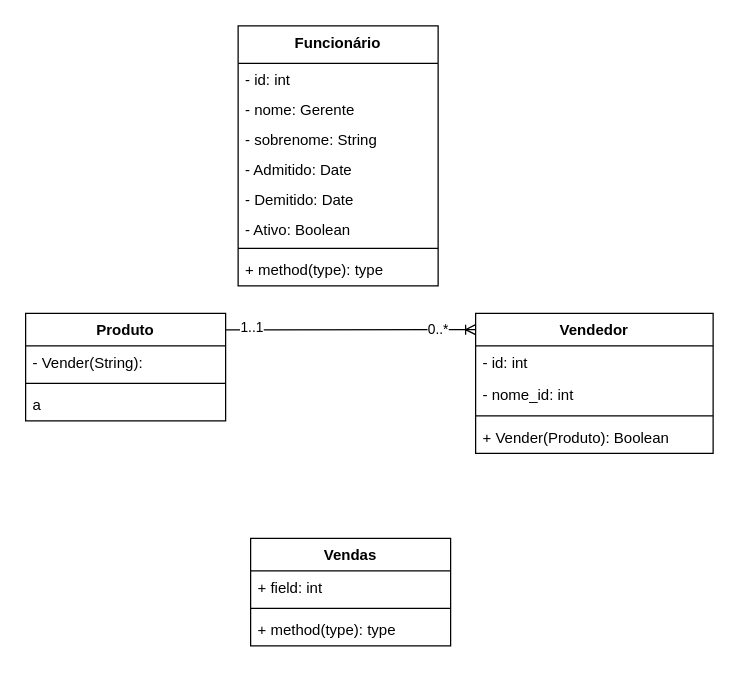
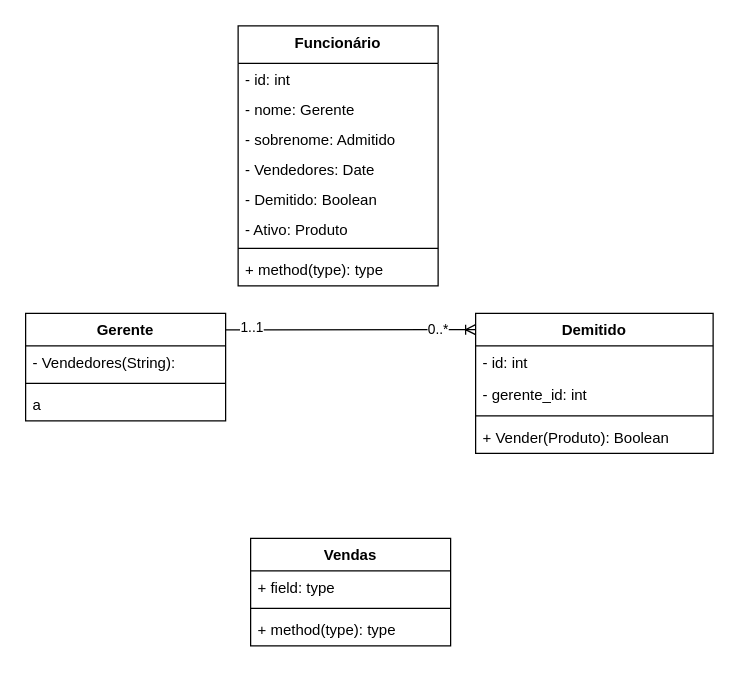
node "- sobrenome: String": label "- sobrenome: String" -> "- sobrenome: Admitido"
node "- Admitido: Date": label "- Admitido: Date" -> "- Vendedores: Date"
node "- Demitido: Date": label "- Demitido: Date" -> "- Demitido: Boolean"
node "- Ativo: Boolean": label "- Ativo: Boolean" -> "- Ativo: Produto"
node "Produto": label "Produto" -> "Gerente"
node "Vendedor": label "Vendedor" -> "Demitido"
node "- Vender(String):": label "- Vender(String):" -> "- Vendedores(String):"
node "- nome_id: int": label "- nome_id: int" -> "- gerente_id: int"
node "+ field: int": label "+ field: int" -> "+ field: type"
